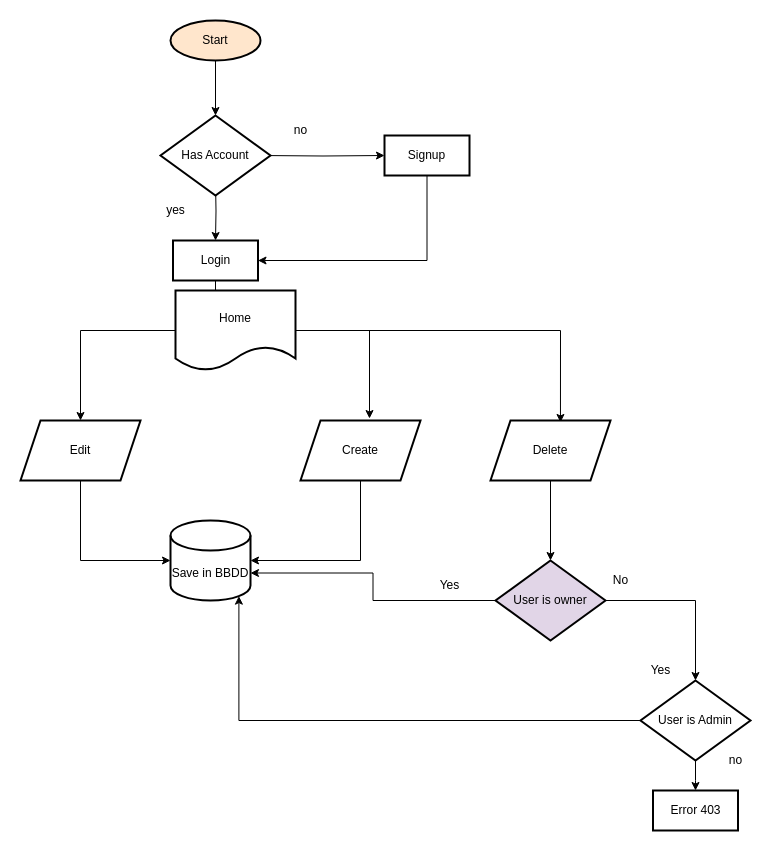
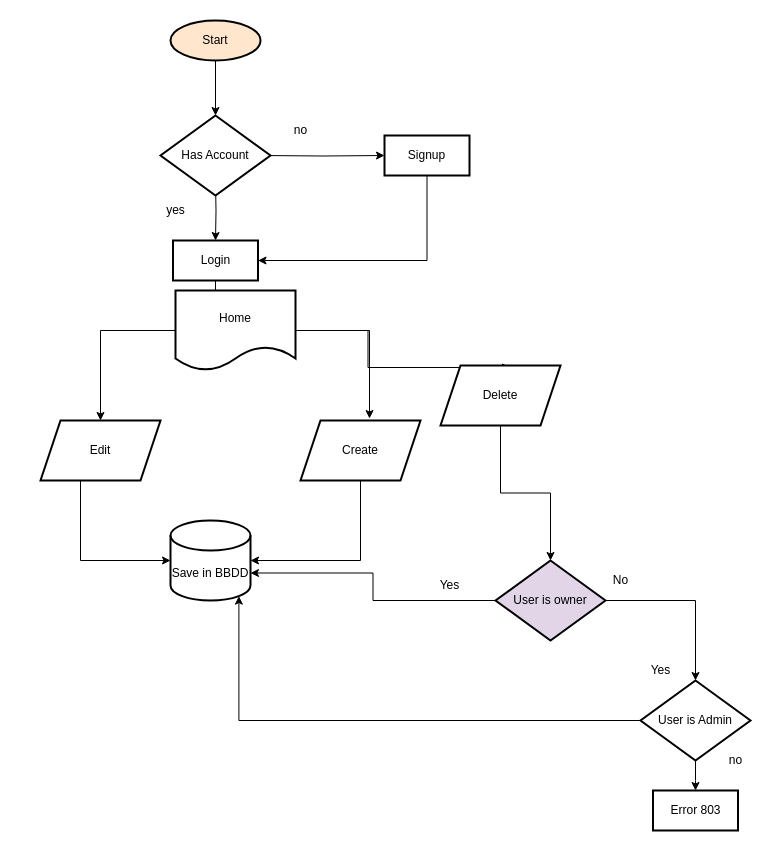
node "Edit": moved (81, 451) -> (101, 451)
node "Delete": moved (551, 451) -> (501, 396)
node "Error 403": label "Error 403" -> "Error 803"
